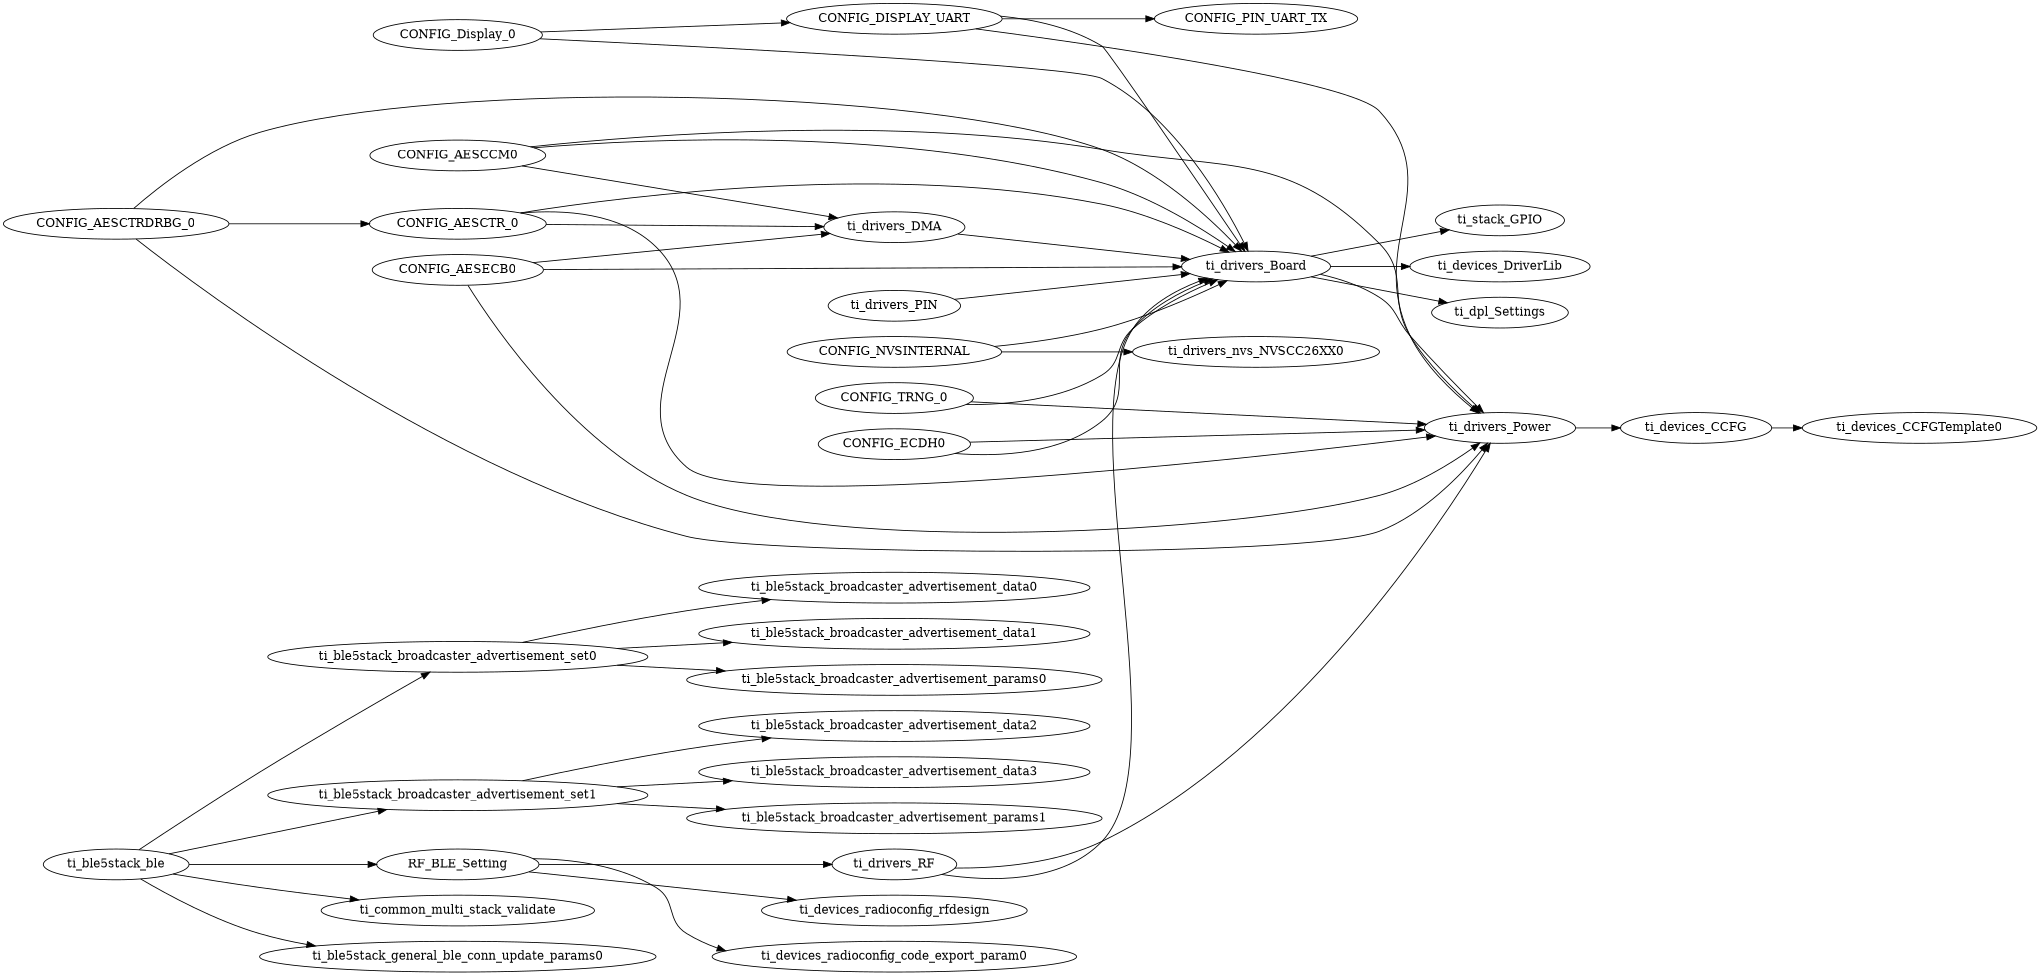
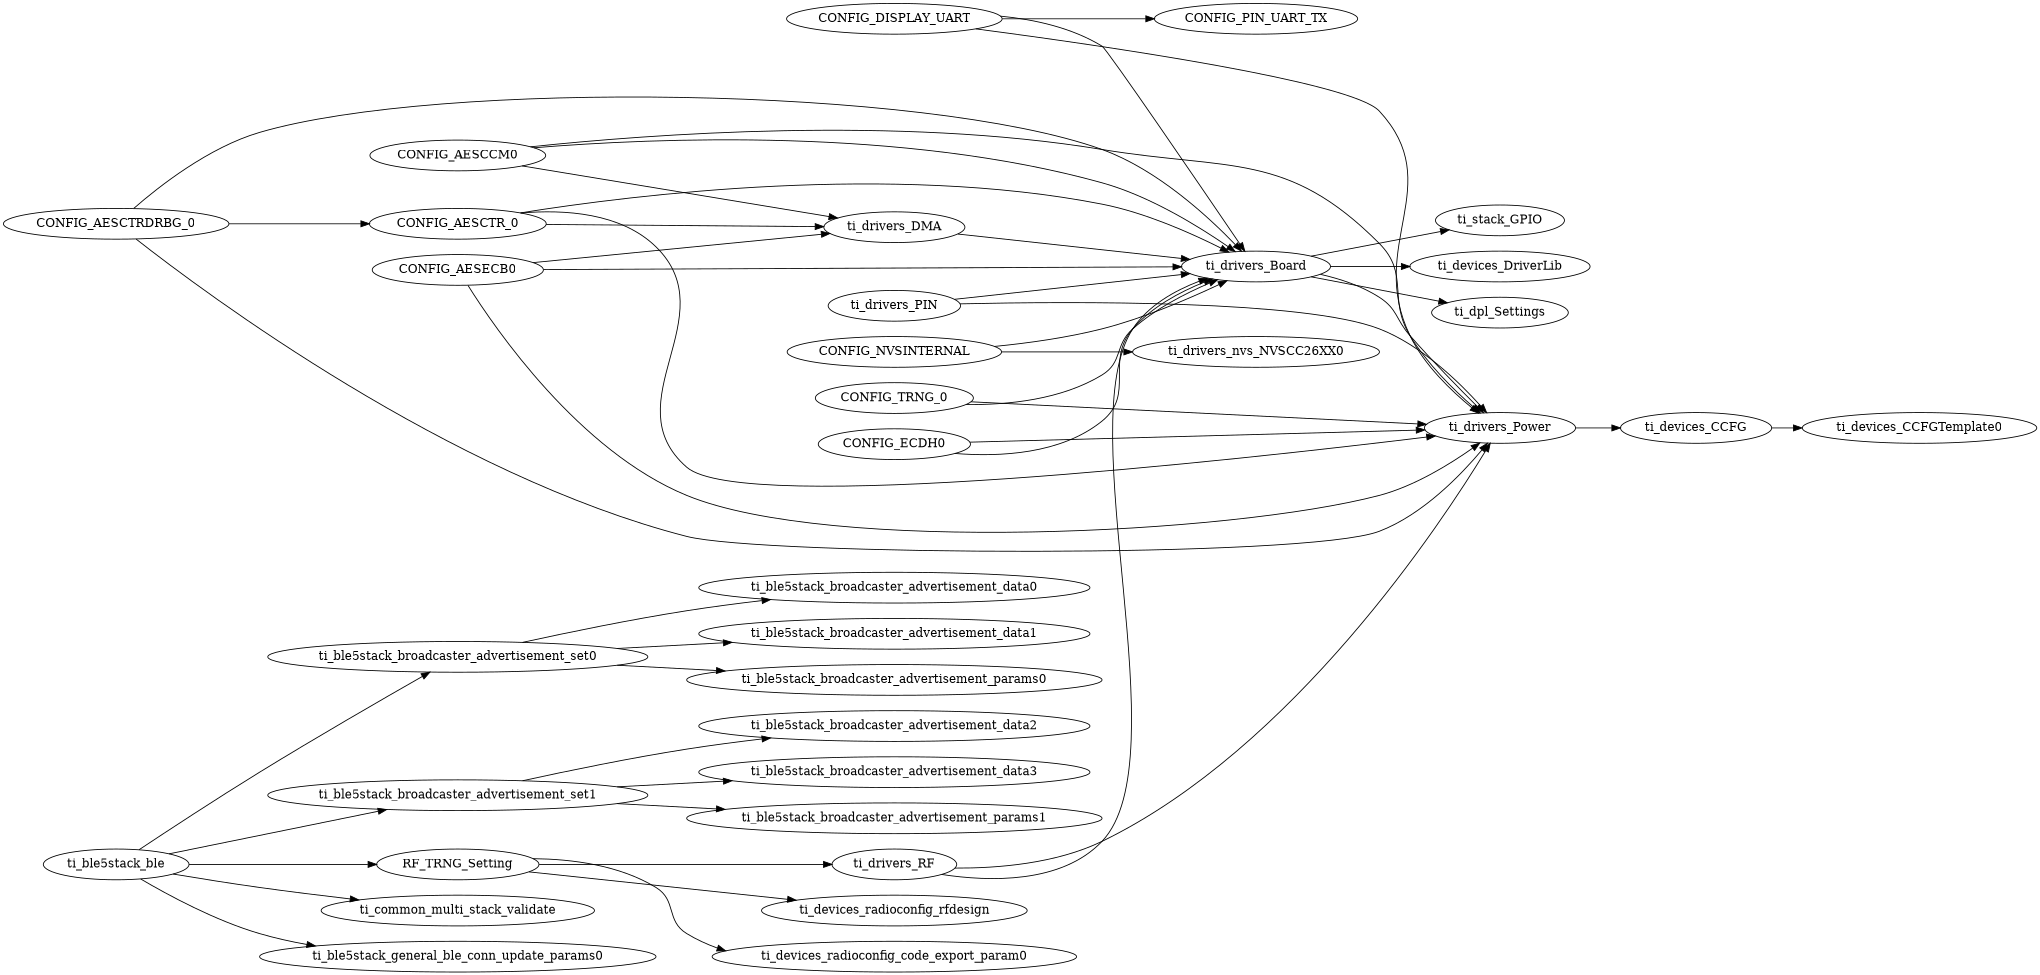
node "CONFIG_Display_0": removed
edge "ti_drivers_PIN" -> "ti_drivers_Power": added
node "RF_BLE_Setting": label "RF_BLE_Setting" -> "RF_TRNG_Setting"
